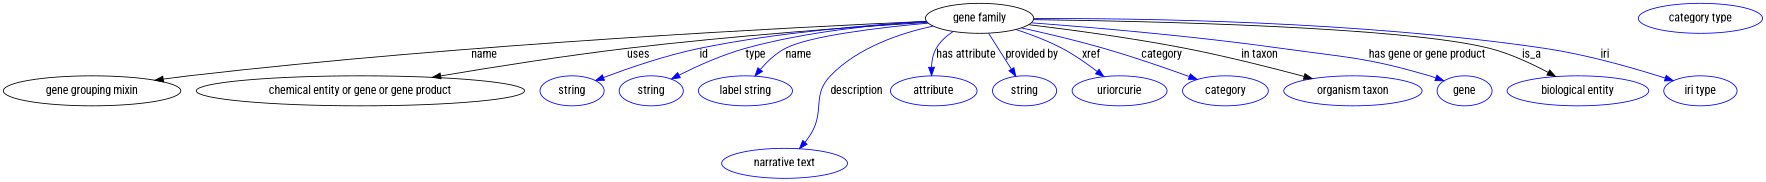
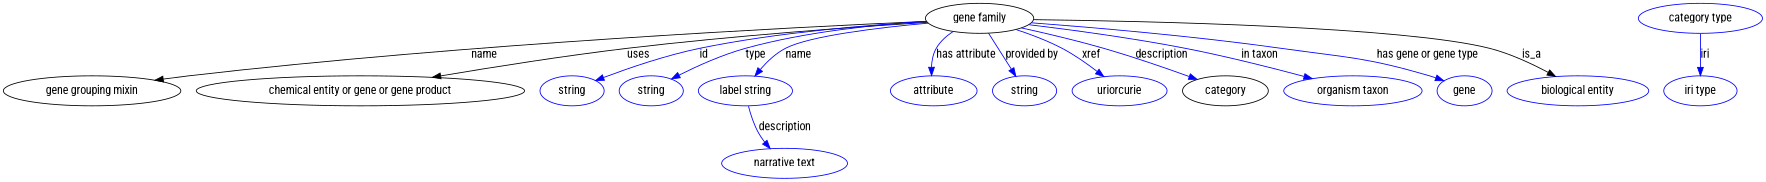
edge "gene family" -> "iri type": now "category type" -> "iri type"
edge "gene family" -> "organism taxon": color black -> blue
edge "gene family" -> "category": label "category" -> "description"
edge "gene family" -> "gene": label "has gene or gene product" -> "has gene or gene type"
edge "gene family" -> "narrative text": now "label string" -> "narrative text"
node "category": color blue -> black
